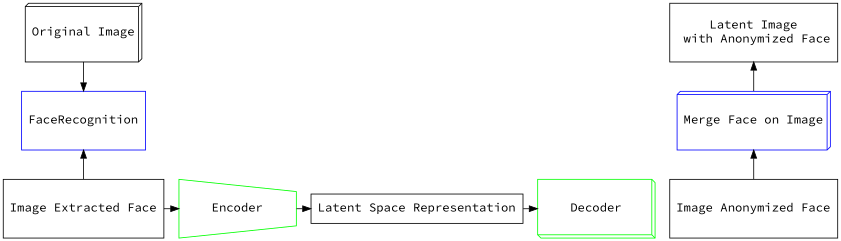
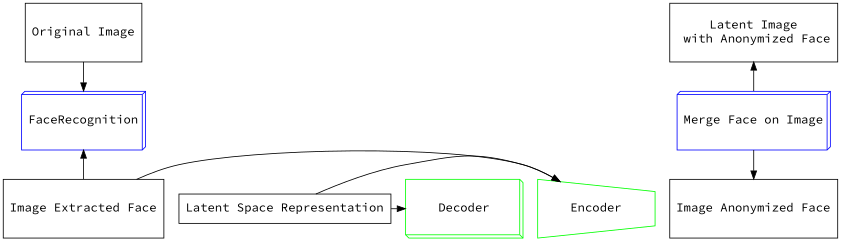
node "Original Image": shape box3d -> box
node "FaceRecognition": shape box -> box3d
edge "Image Anonymized Face" -> "Merge Face on Image": reversed
edge "Encoder" -> "Latent Space Representation": reversed
